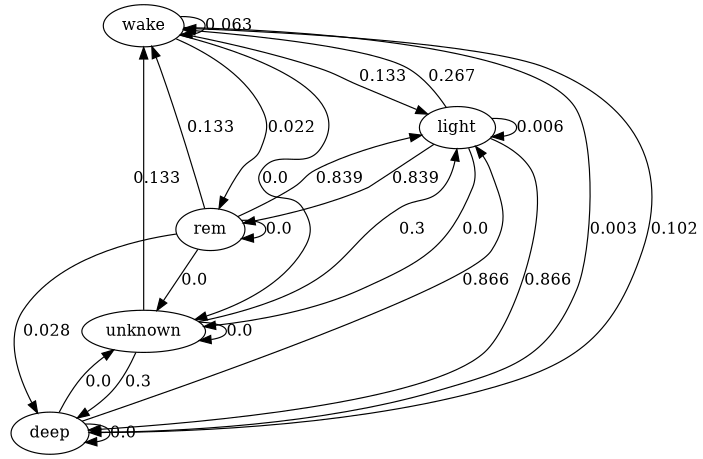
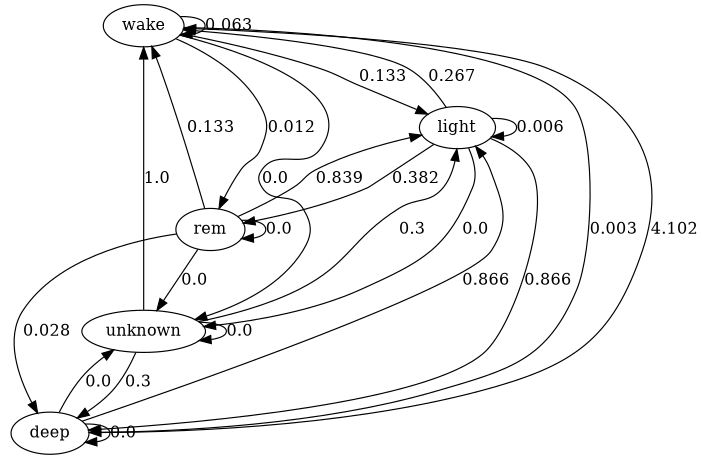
edge "wake" -> "rem": label "0.022" -> "0.012"
edge "unknown" -> "wake": label "0.133" -> "1.0"
edge "light" -> "rem": label "0.839" -> "0.382"
edge "deep" -> "wake": label "0.102" -> "4.102"
